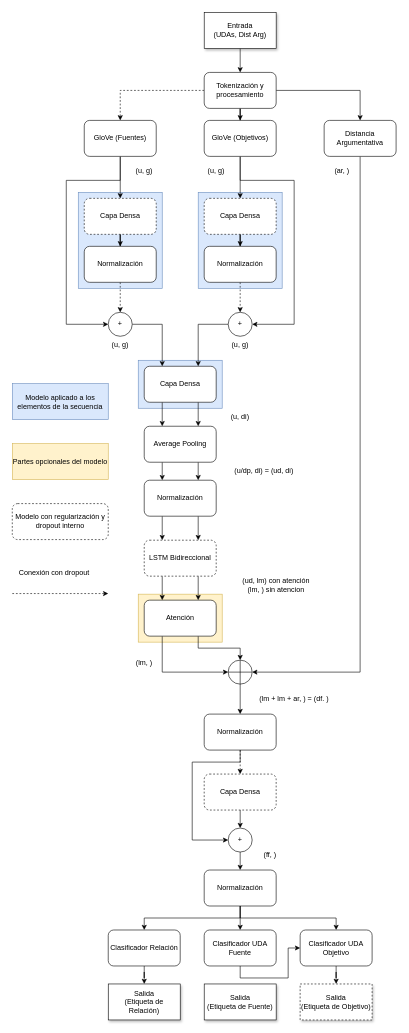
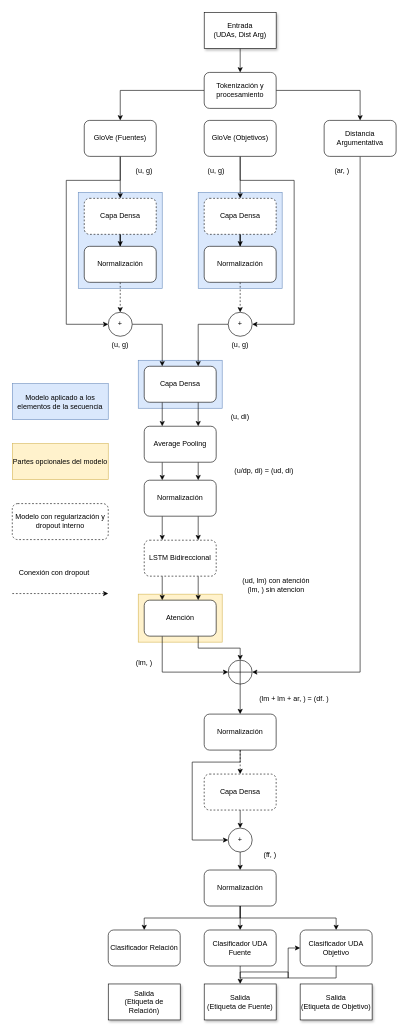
edge "Tokenización y procesamiento" -> "GloVe (Fuentes)": style dashed -> solid
edge "Tokenización y procesamiento" -> "GloVe (Objetivos)": removed
edge "Clasificador Relación" -> "Salida (Etiqueta de Relación)": removed
edge "Clasificador UDA Objetivo" -> "Salida (Etiqueta de Objetivo)": now "Clasificador UDA Objetivo" -> "Salida (Etiqueta de Fuente)"
node "Salida (Etiqueta de Objetivo)": style dashed -> solid
